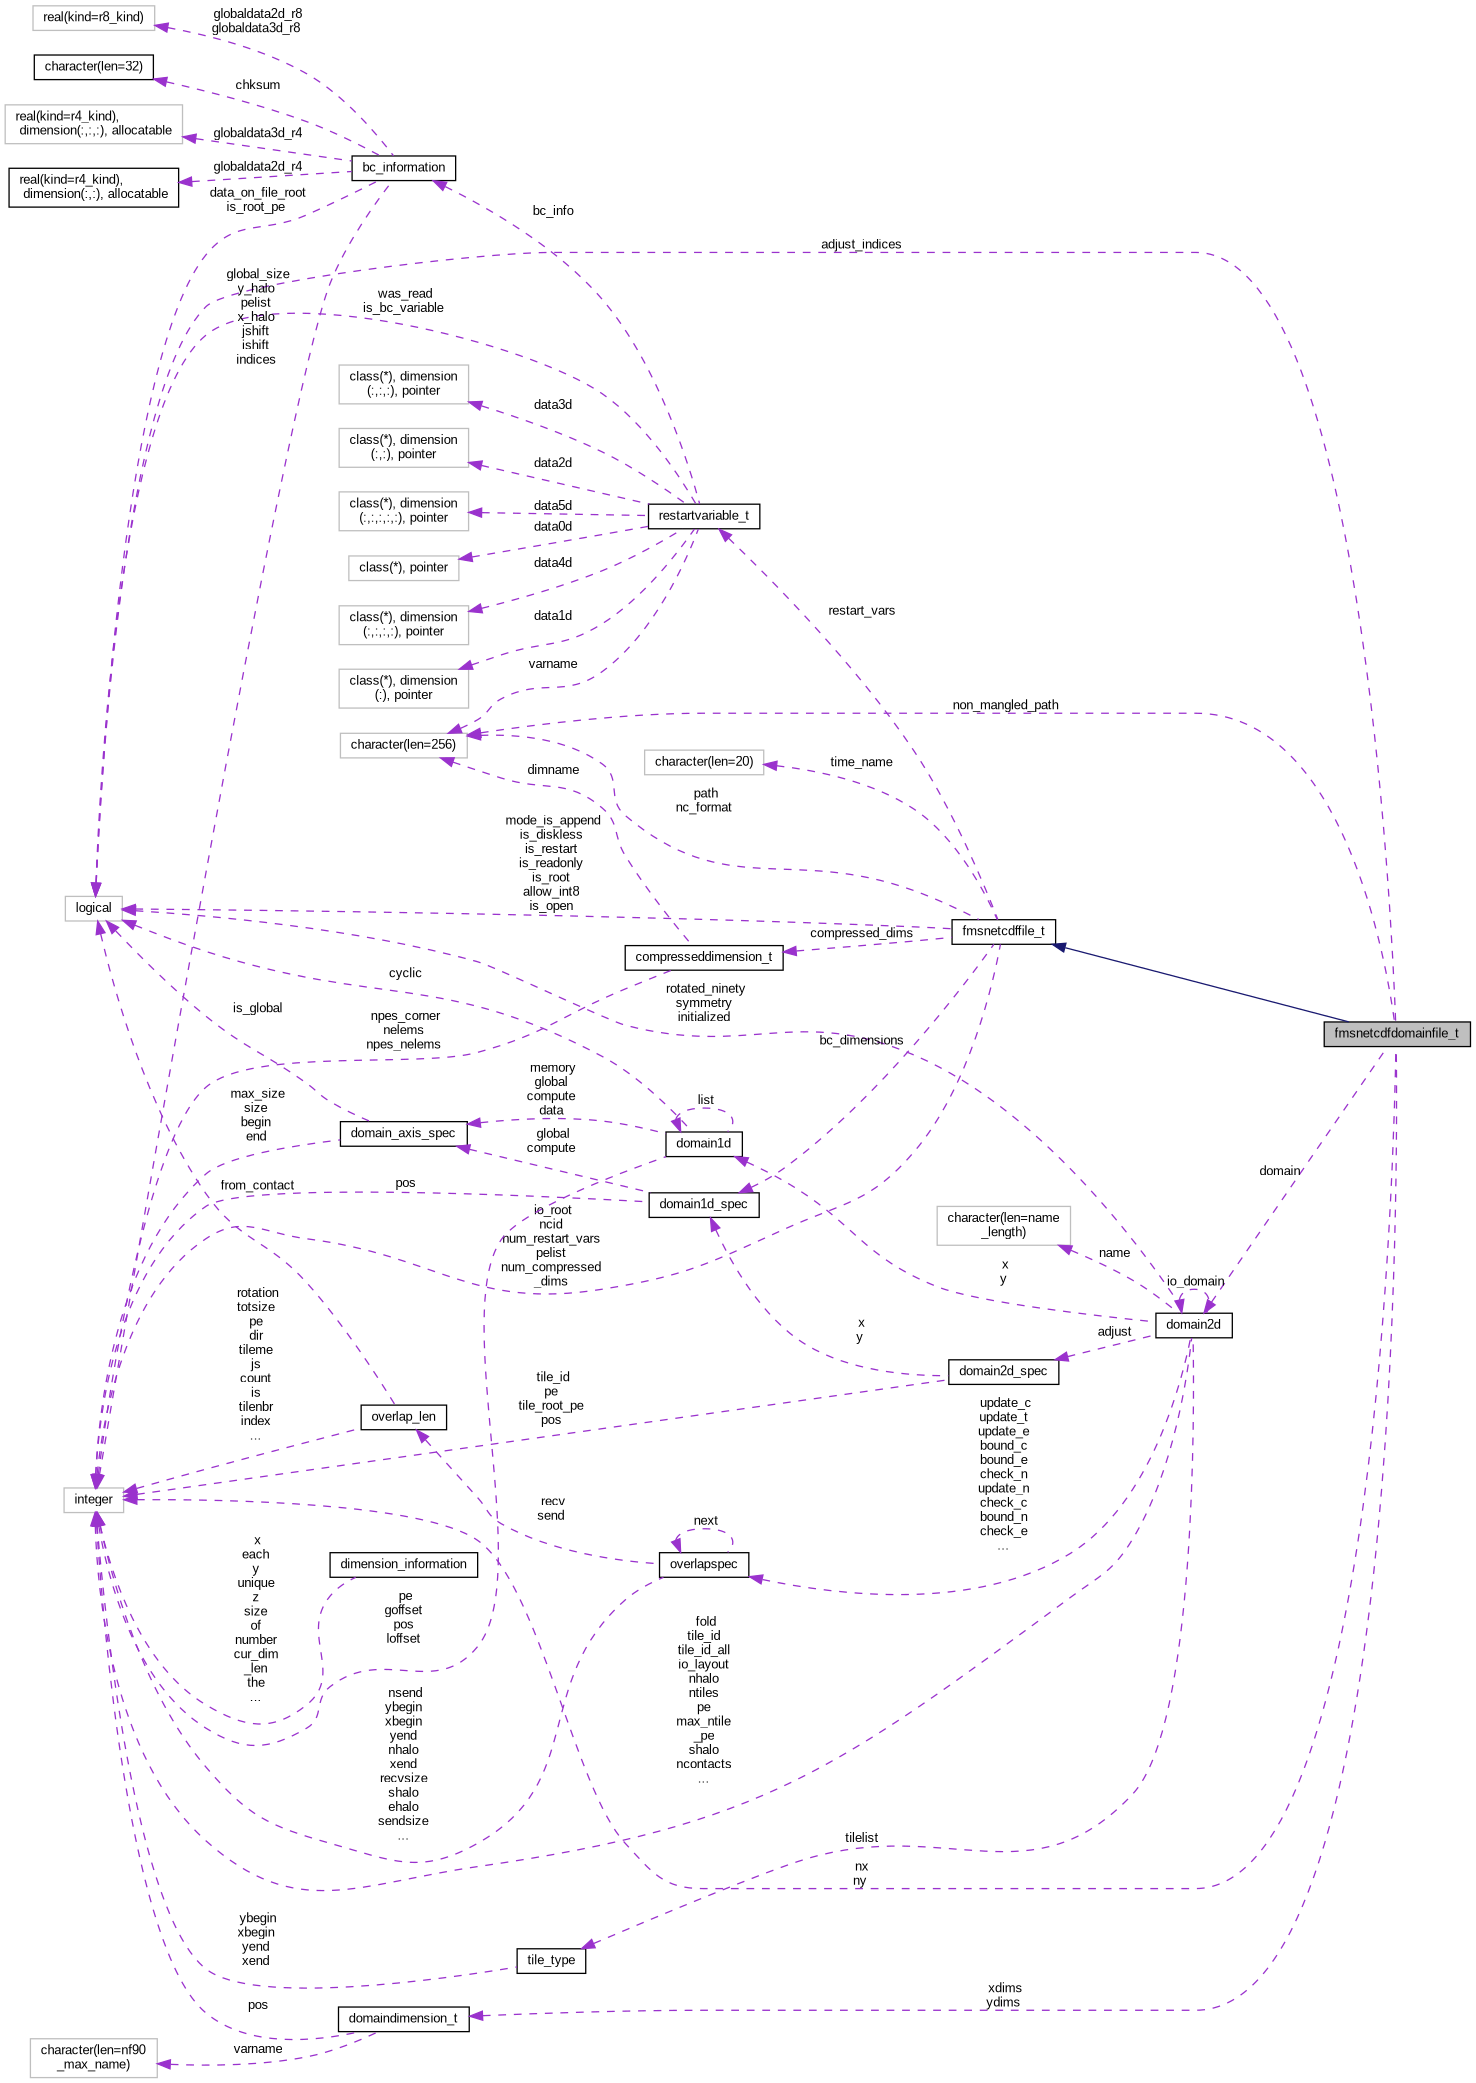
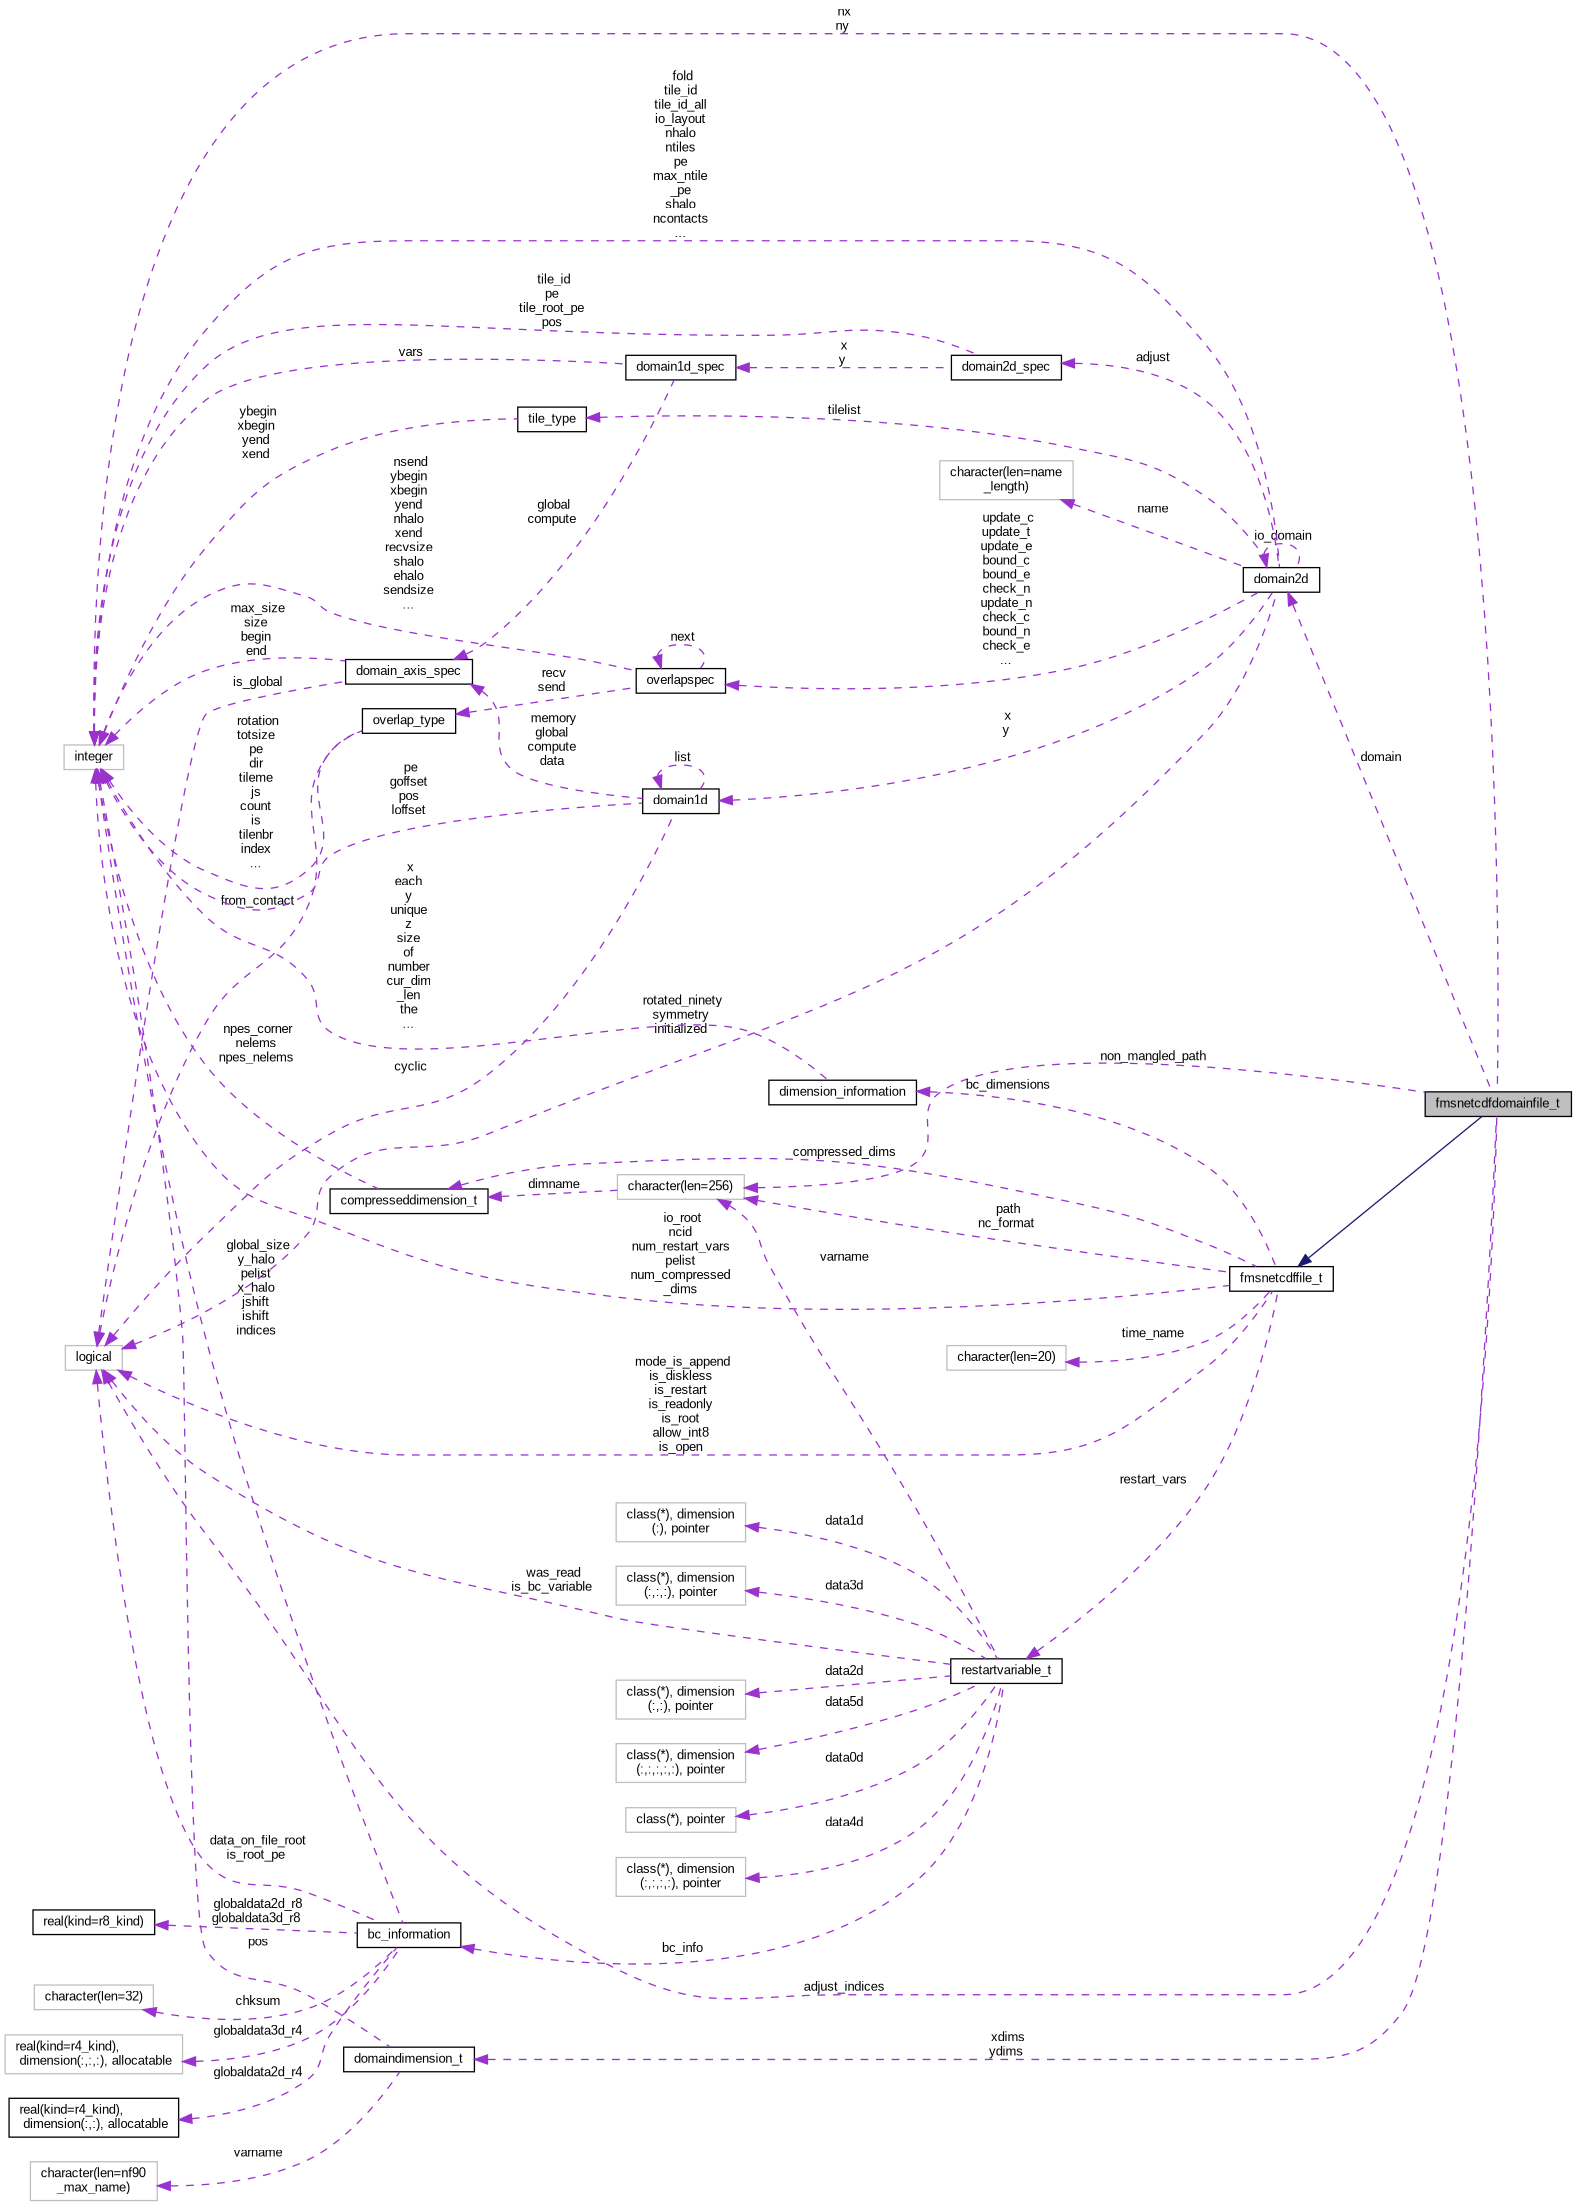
node "real(kind=r8_kind)": color grey75 -> black
node "character(len=32)": color black -> grey75
edge "compresseddimension_t" -> "character(len=256)": reversed
edge "fmsnetcdffile_t" -> "domain1d_spec": now "fmsnetcdffile_t" -> "dimension_information"
edge "domain1d_spec" -> "integer": label " pos" -> " vars"
node "overlap_len": label "overlap_len" -> "overlap_type"
